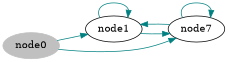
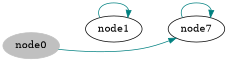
edge "node7" -> "node1": removed
edge "node1" -> "node7": removed
edge "node0" -> "node1": removed
